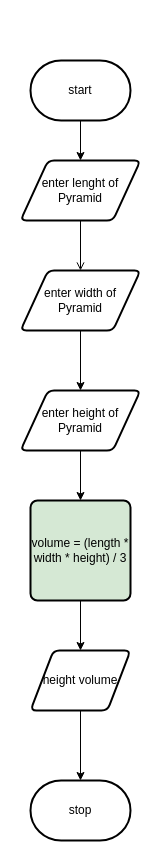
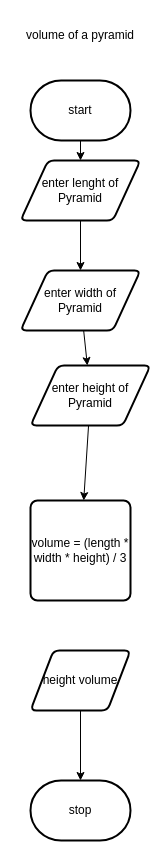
node "volume of a pyramid": added
node "start": moved (81, 91) -> (81, 111)
edge "enter lenght of Pyramid" -> "enter width of Pyramid": arrowhead open -> classic
node "enter height of Pyramid": moved (81, 421) -> (91, 396)
node "volume = (length * width * height) / 3": fillcolor #d5e8d4 -> #ffffff
edge "volume = (length * width * height) / 3" -> "height volume": removed
